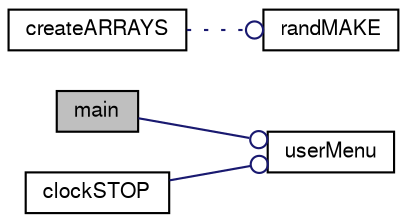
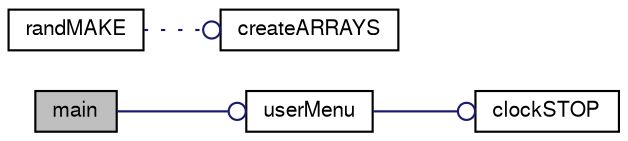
edge "createARRAYS" -> "randMAKE": reversed
edge "clockSTOP" -> "userMenu": reversed
